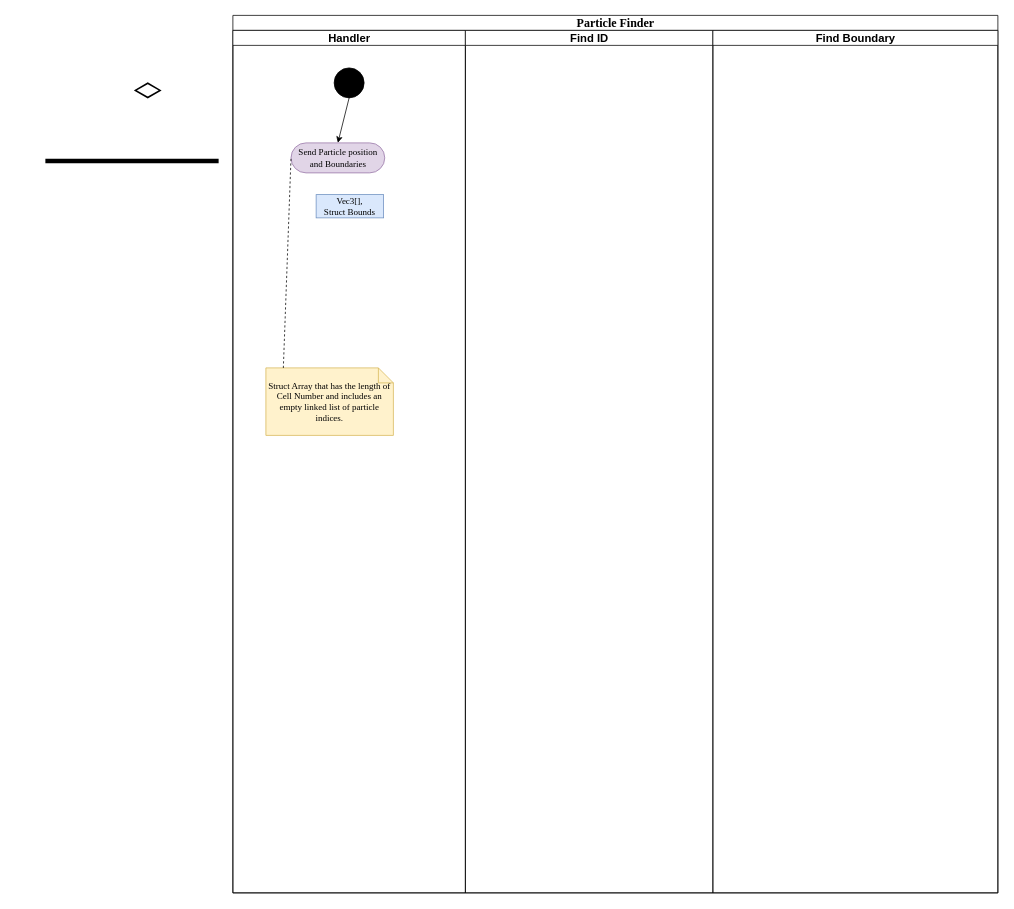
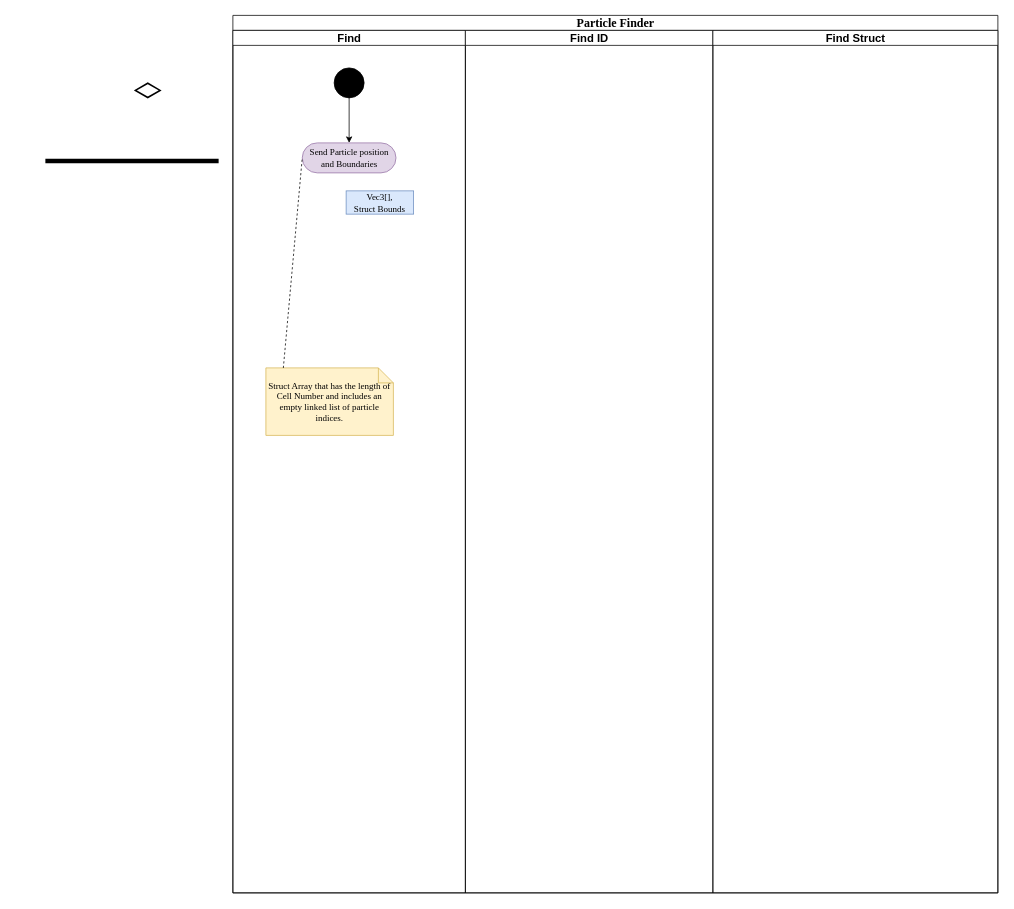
node "Handler": label "Handler" -> "Find"
node "Find Boundary": label "Find Boundary" -> "Find Struct"
node "Send Particle position and Boundaries": moved (338, 158) -> (349, 158)
node "Vec3[], Struct Bounds": moved (350, 206) -> (380, 203)
